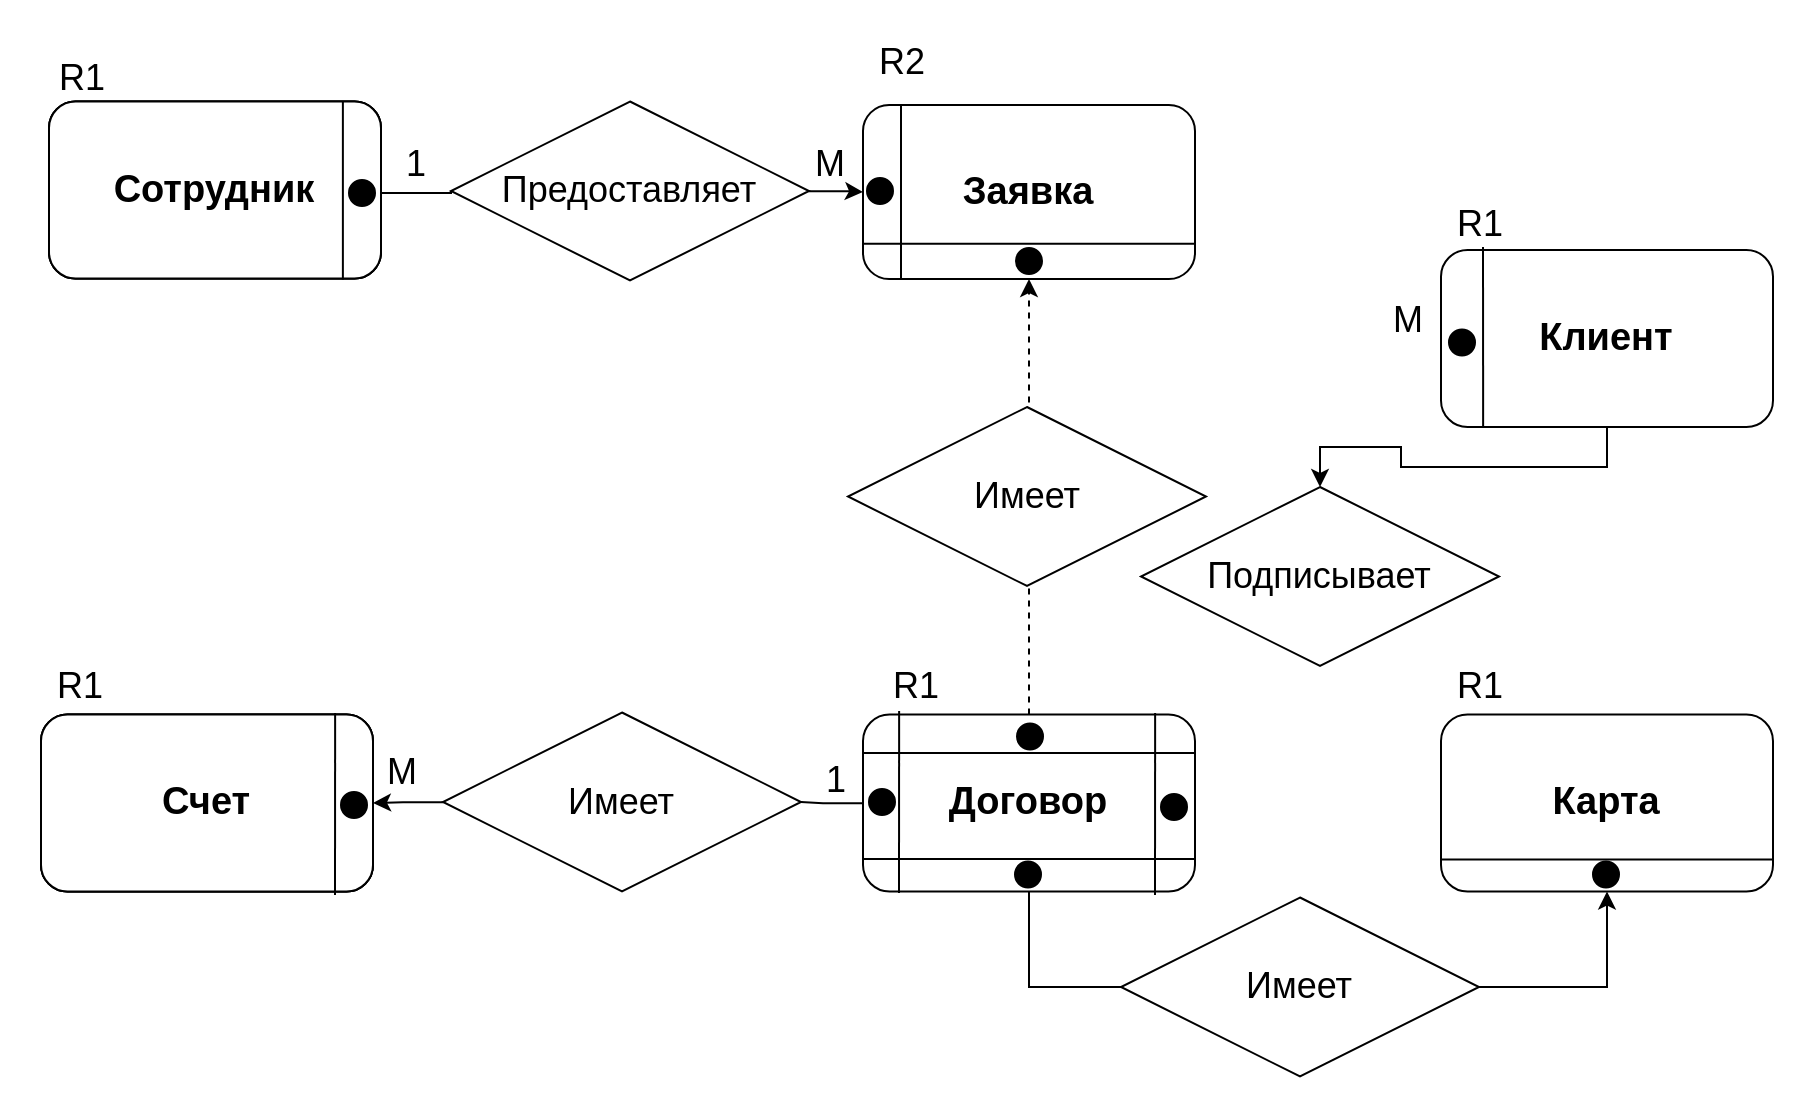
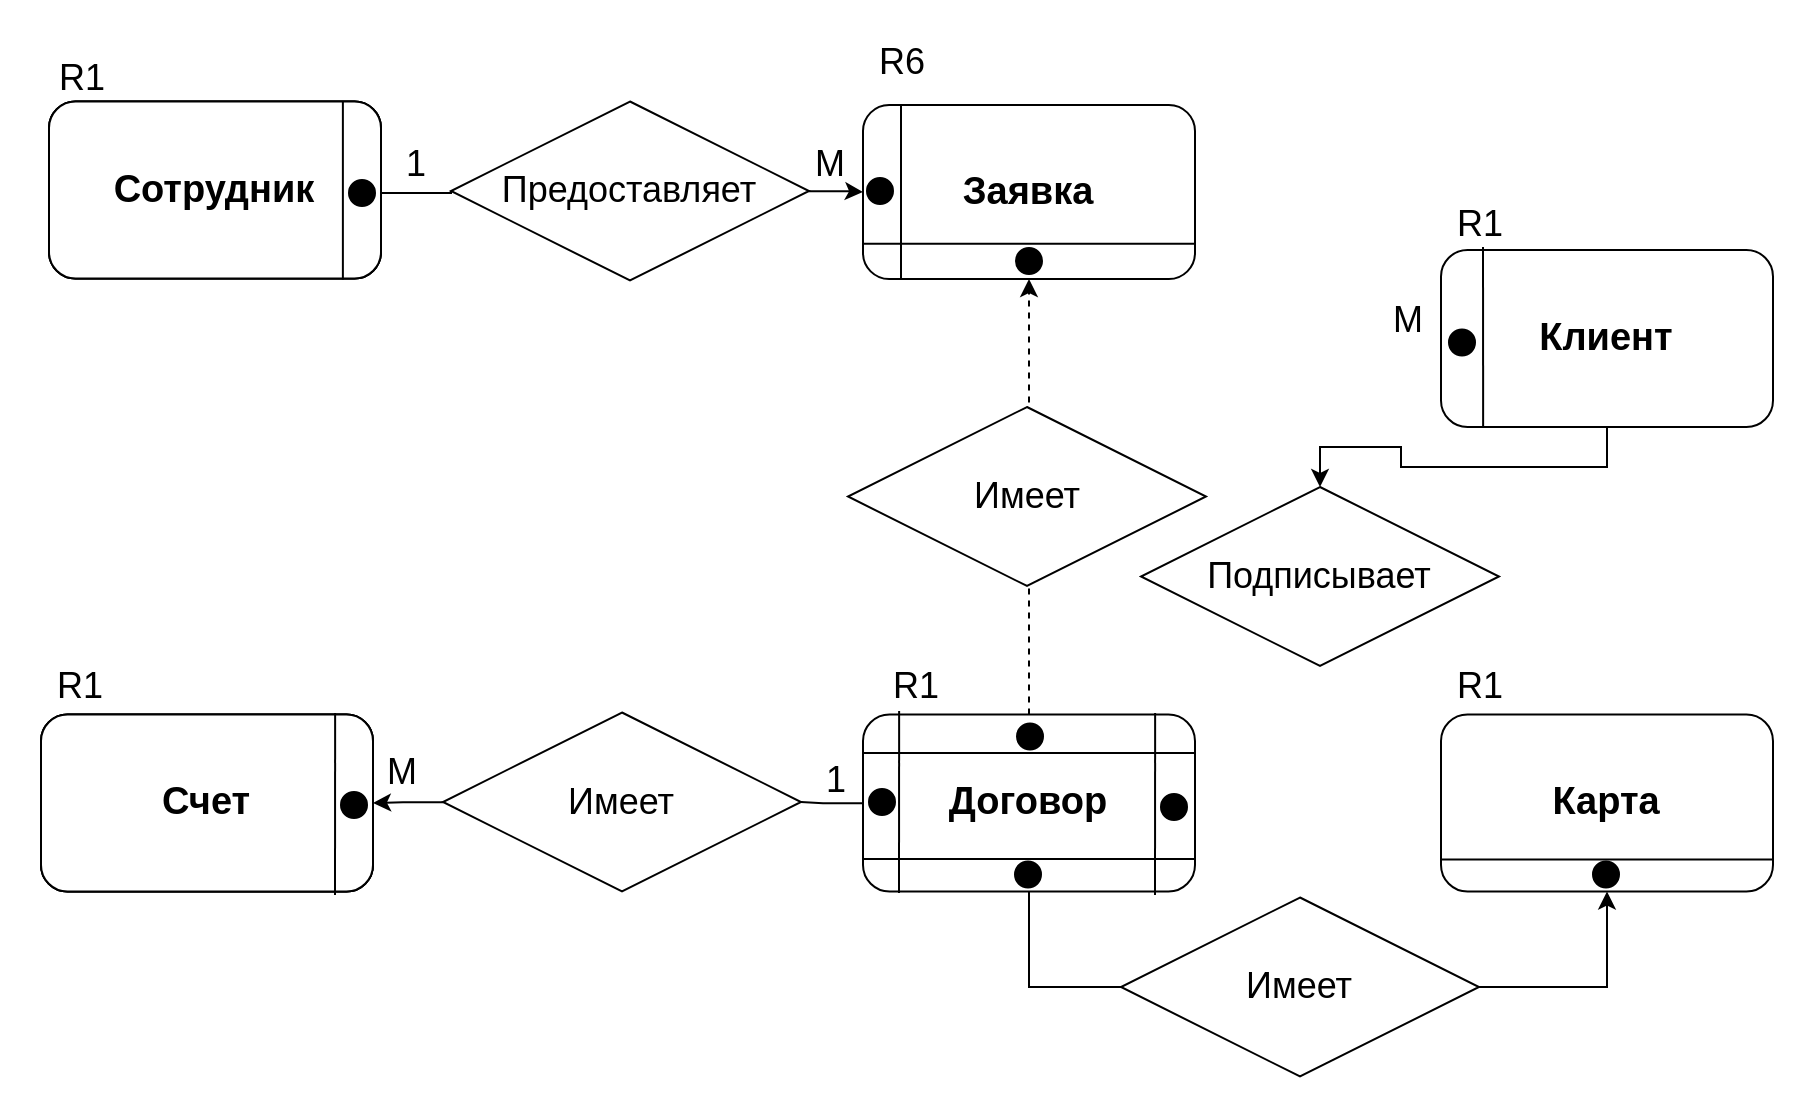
node "R2": label "R2" -> "R6"
